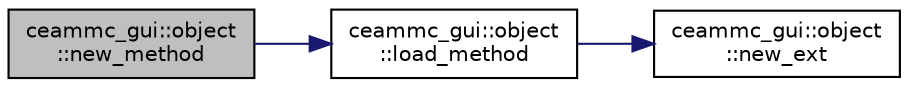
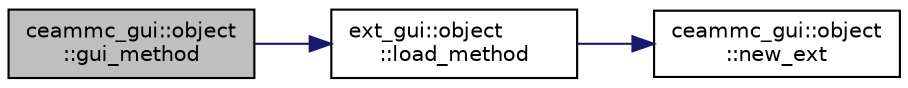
node "ceammc_gui::object ::new_method": label "ceammc_gui::object ::new_method" -> "ceammc_gui::object ::gui_method"
node "ceammc_gui::object ::load_method": label "ceammc_gui::object ::load_method" -> "ext_gui::object ::load_method"
